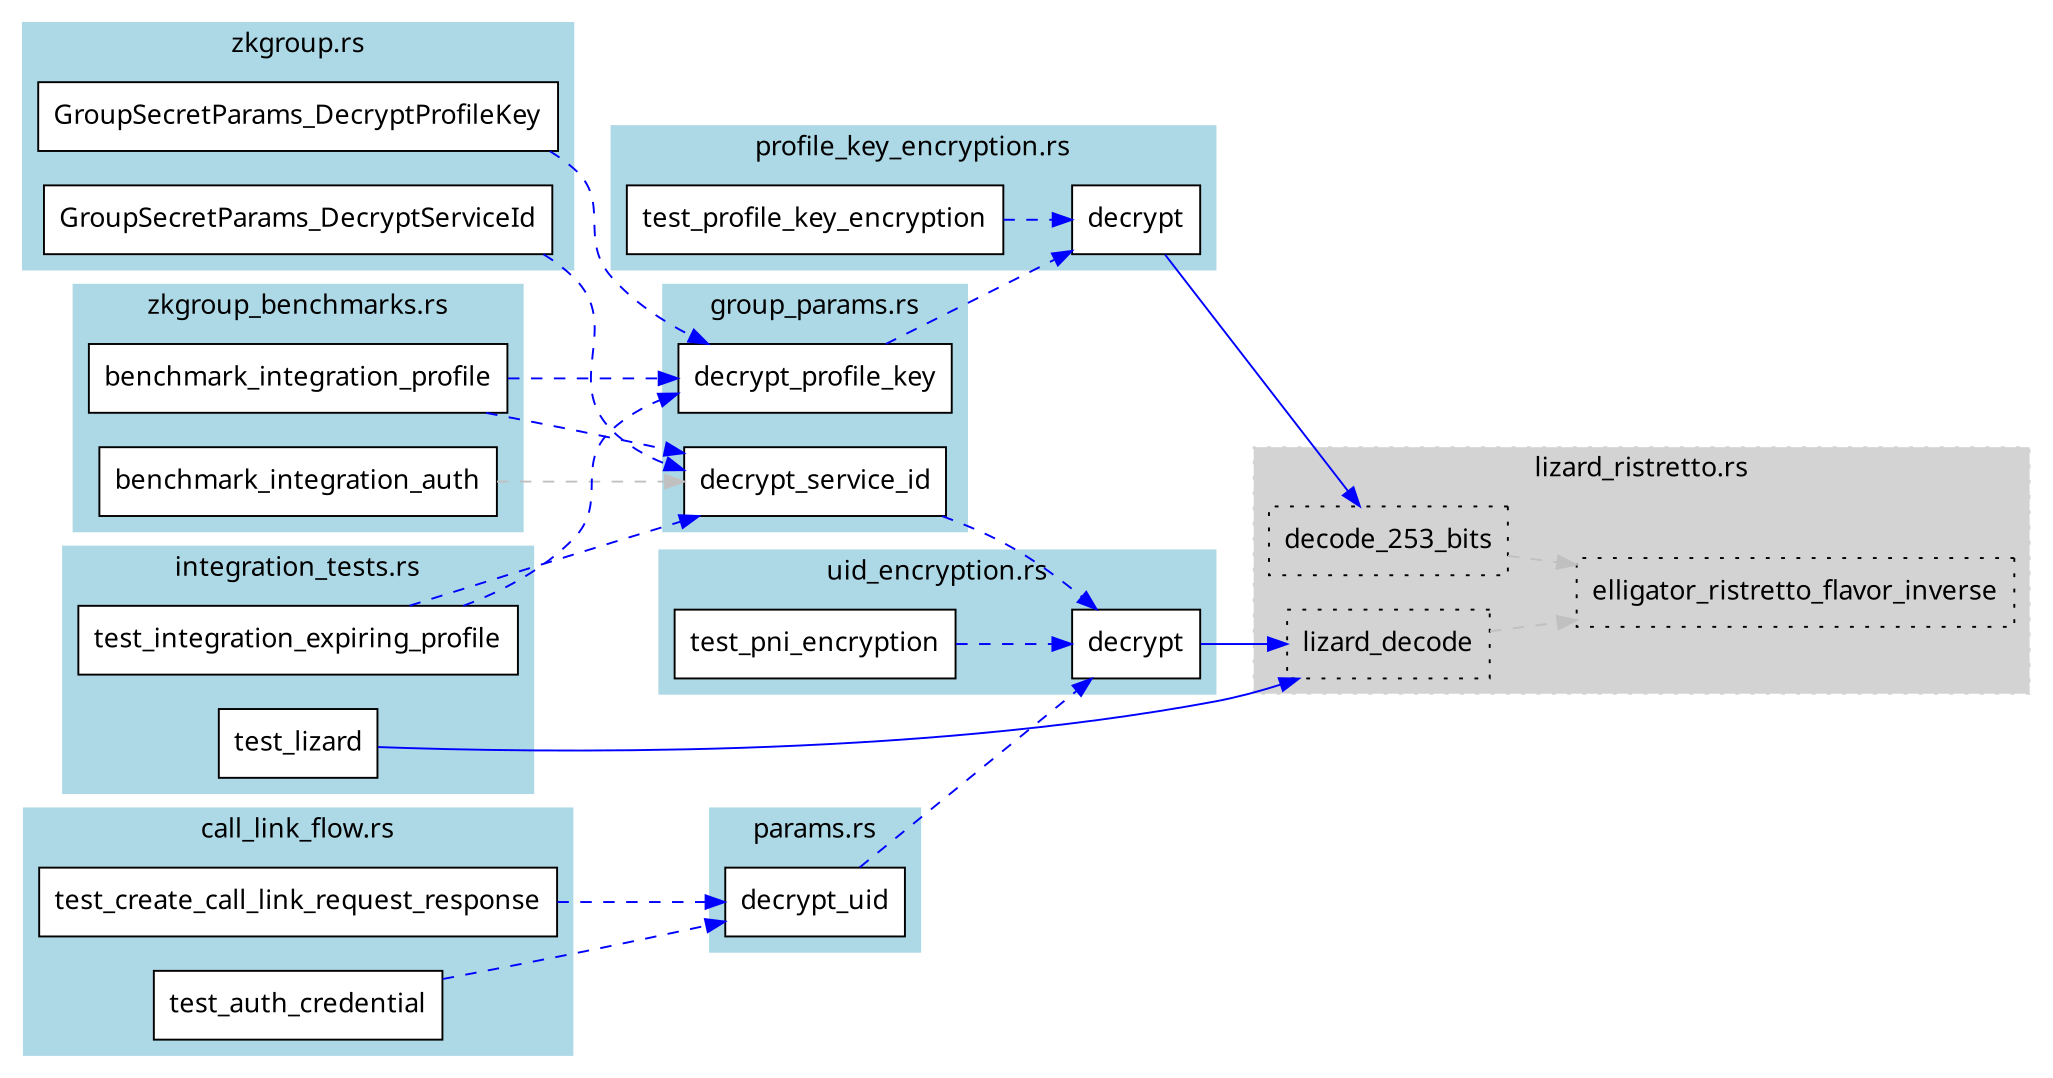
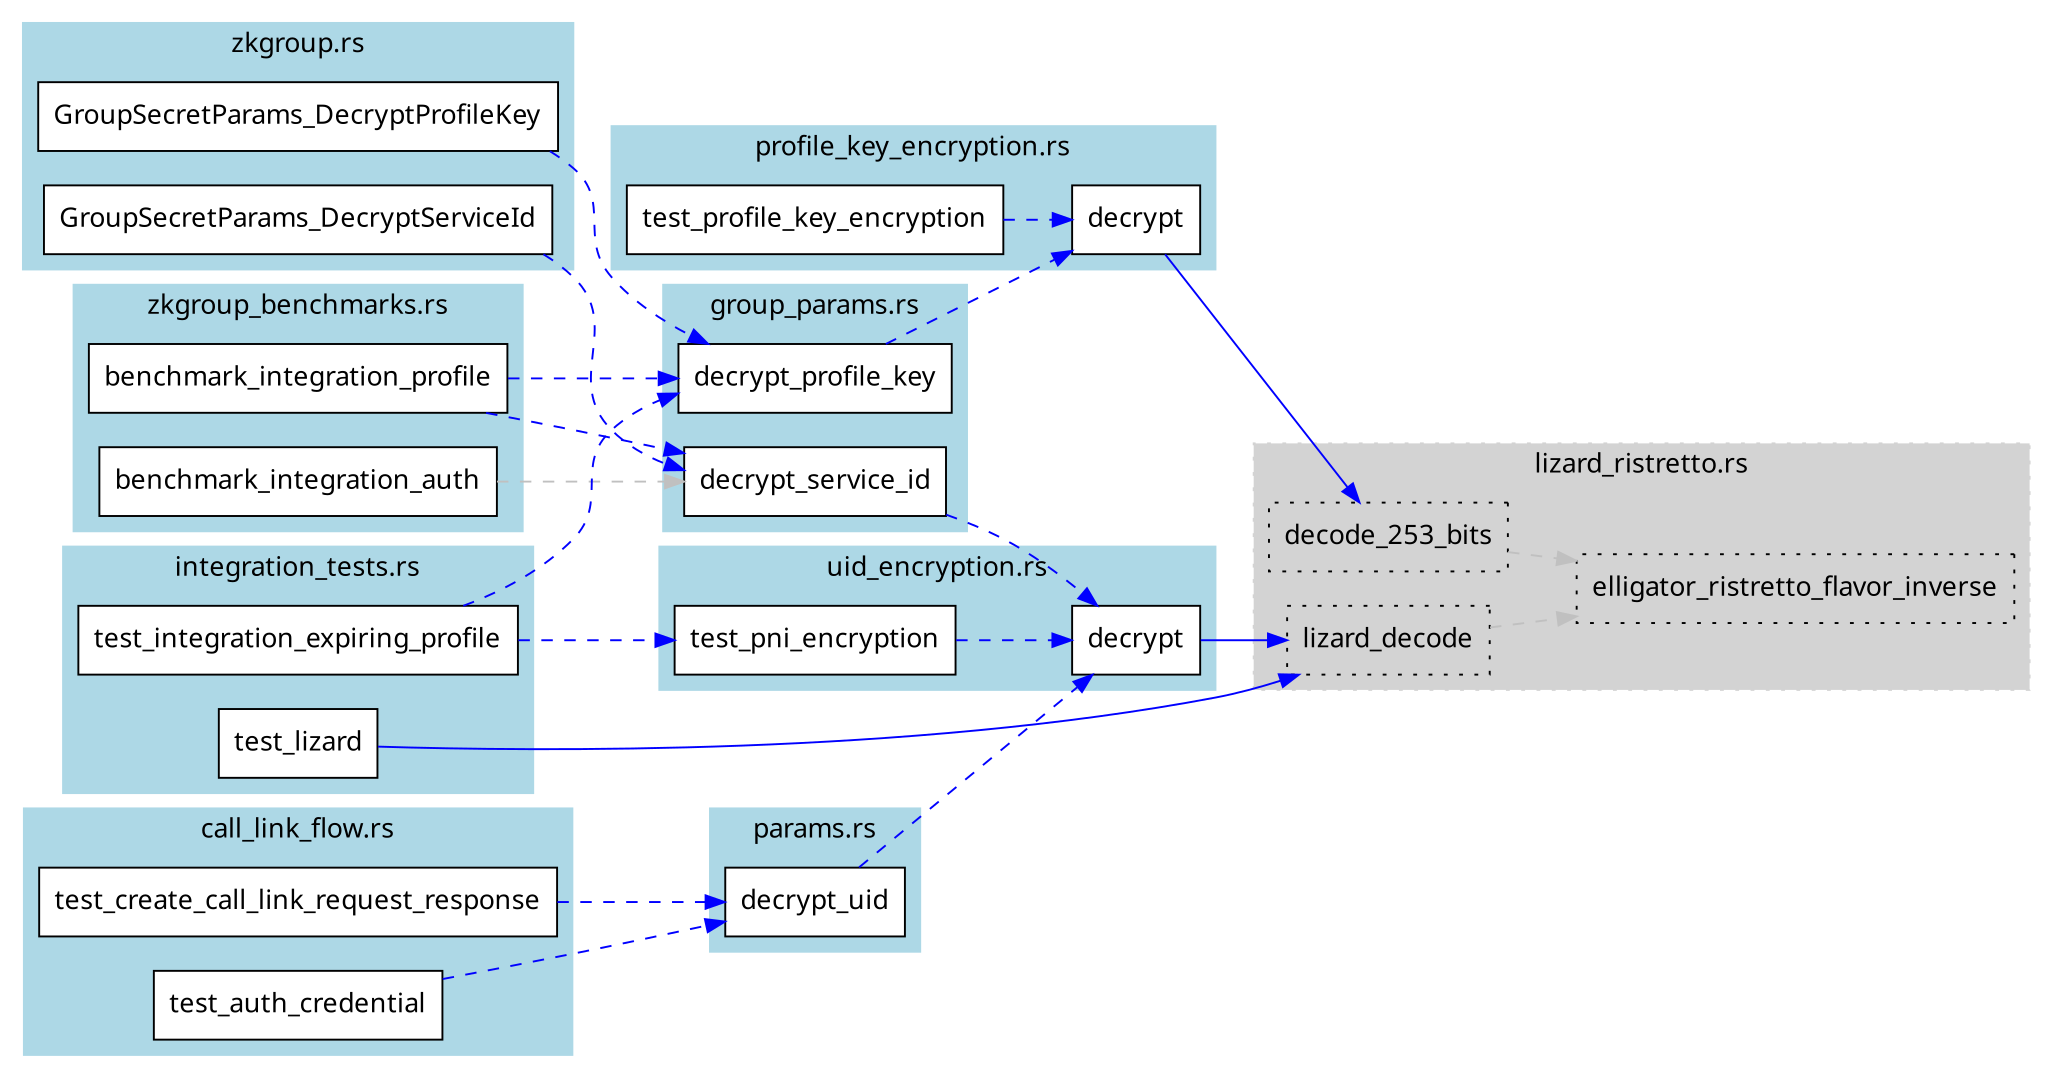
edge "test_integration_expiring_profile" -> "decrypt_service_id": now "test_integration_expiring_profile" -> "test_pni_encryption"
